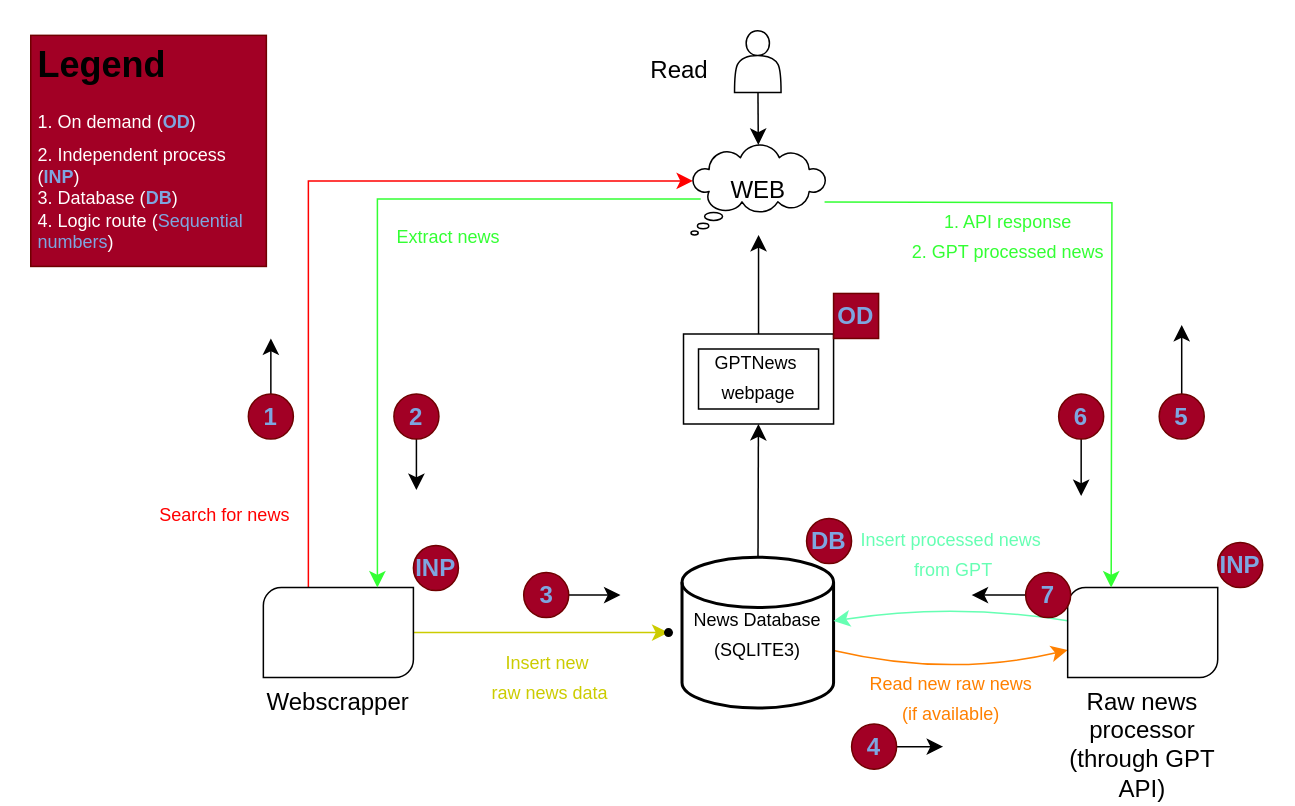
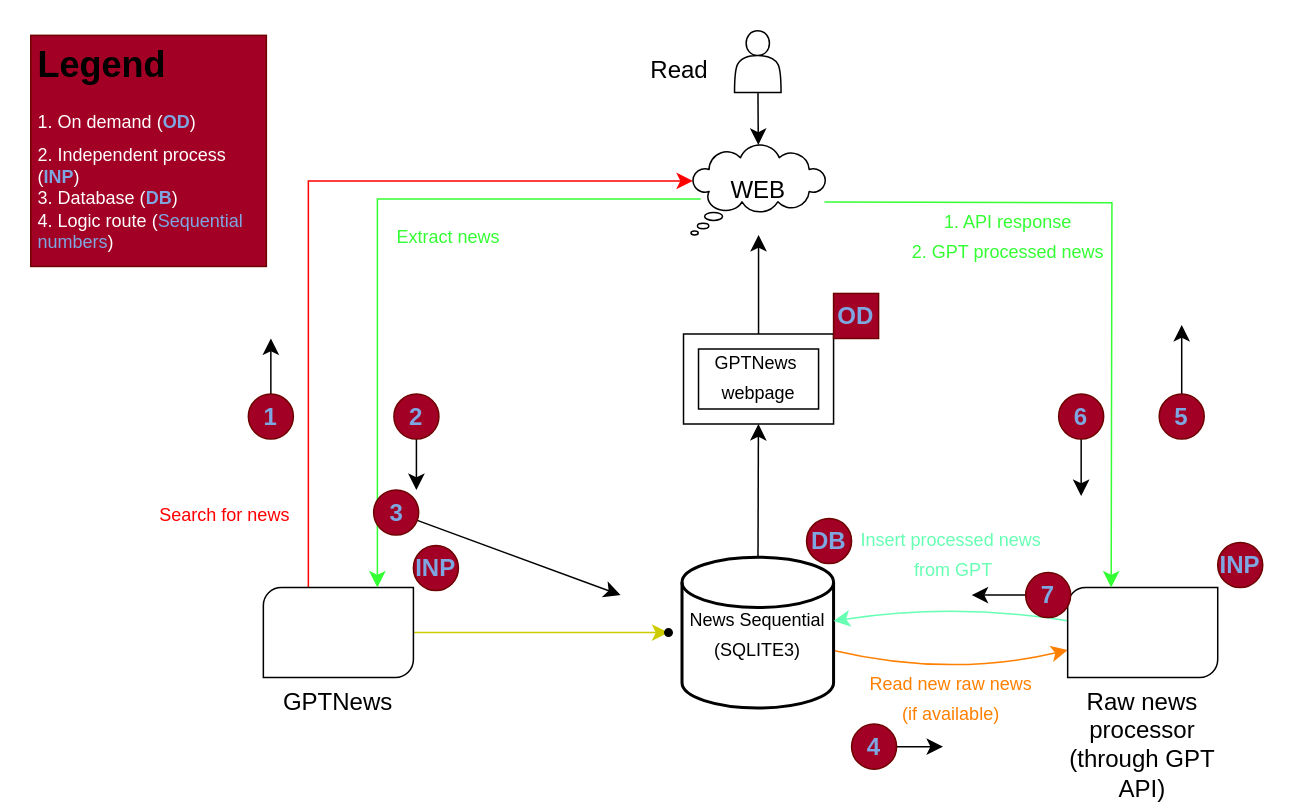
node "3": moved (546, 595) -> (396, 512)
node "News Database (SQLITE3)": label "News Database (SQLITE3)" -> "News Sequential (SQLITE3)"
node "Insert new raw news data": removed
node "Webscrapper": label "Webscrapper" -> "GPTNews"
